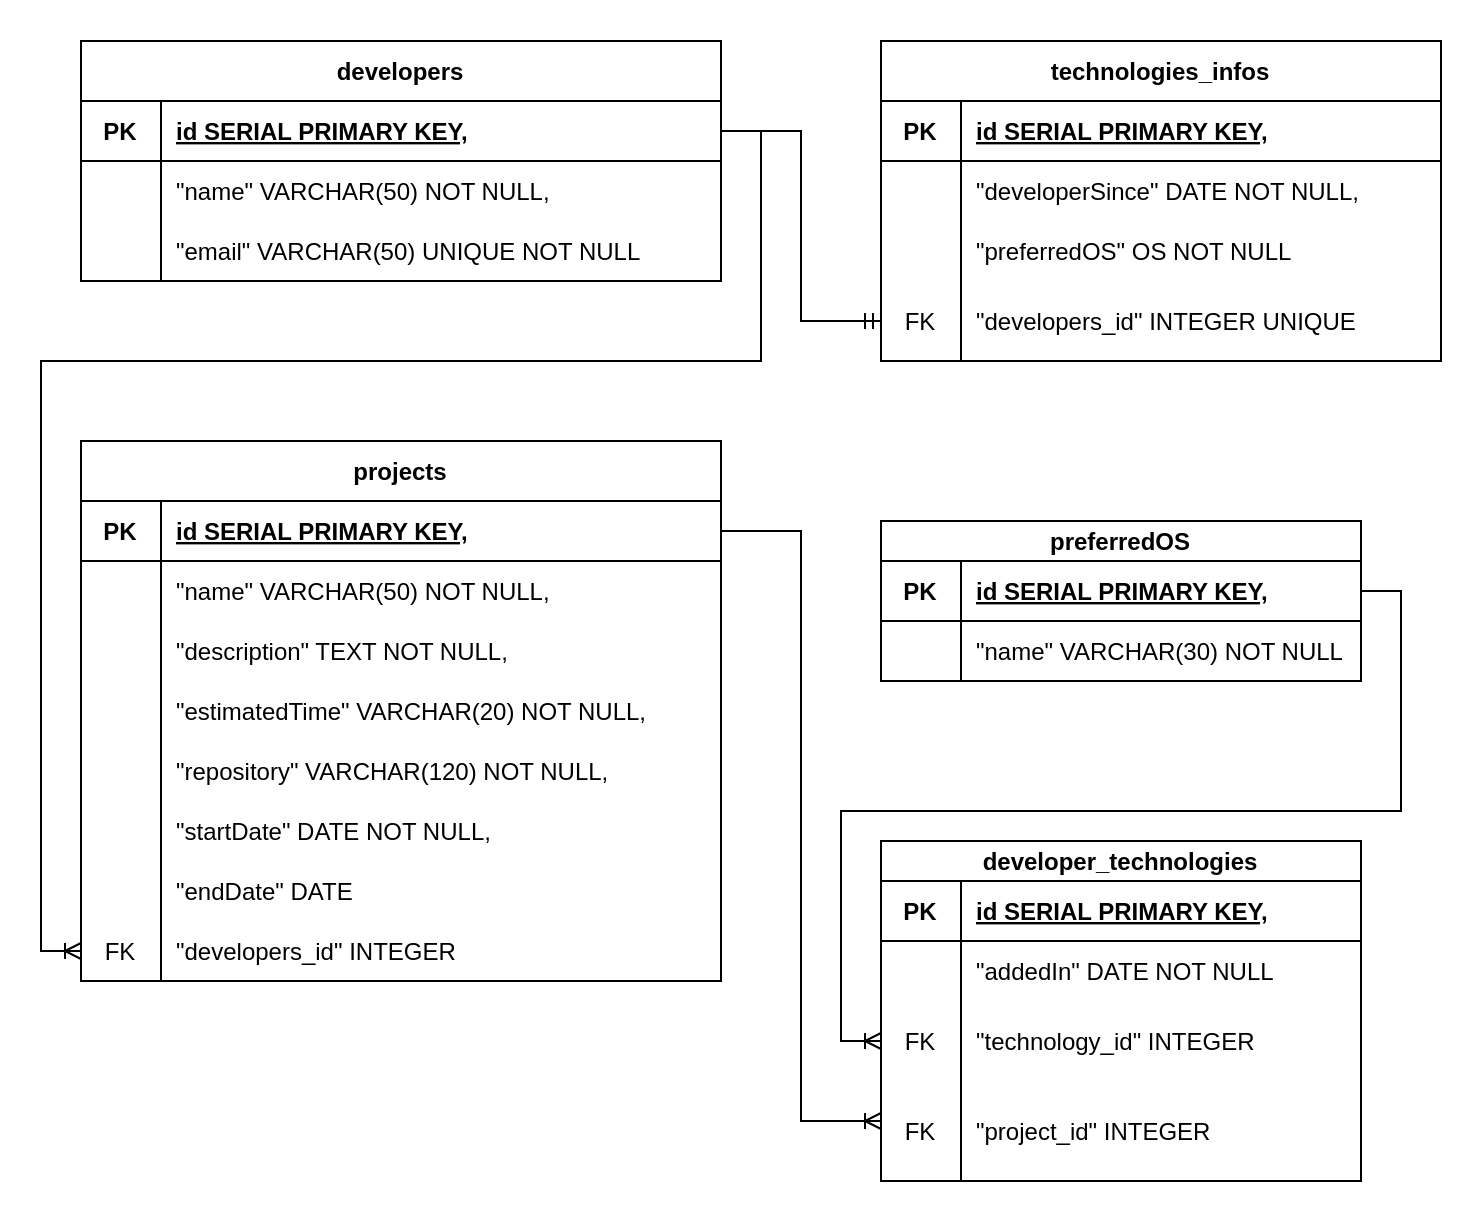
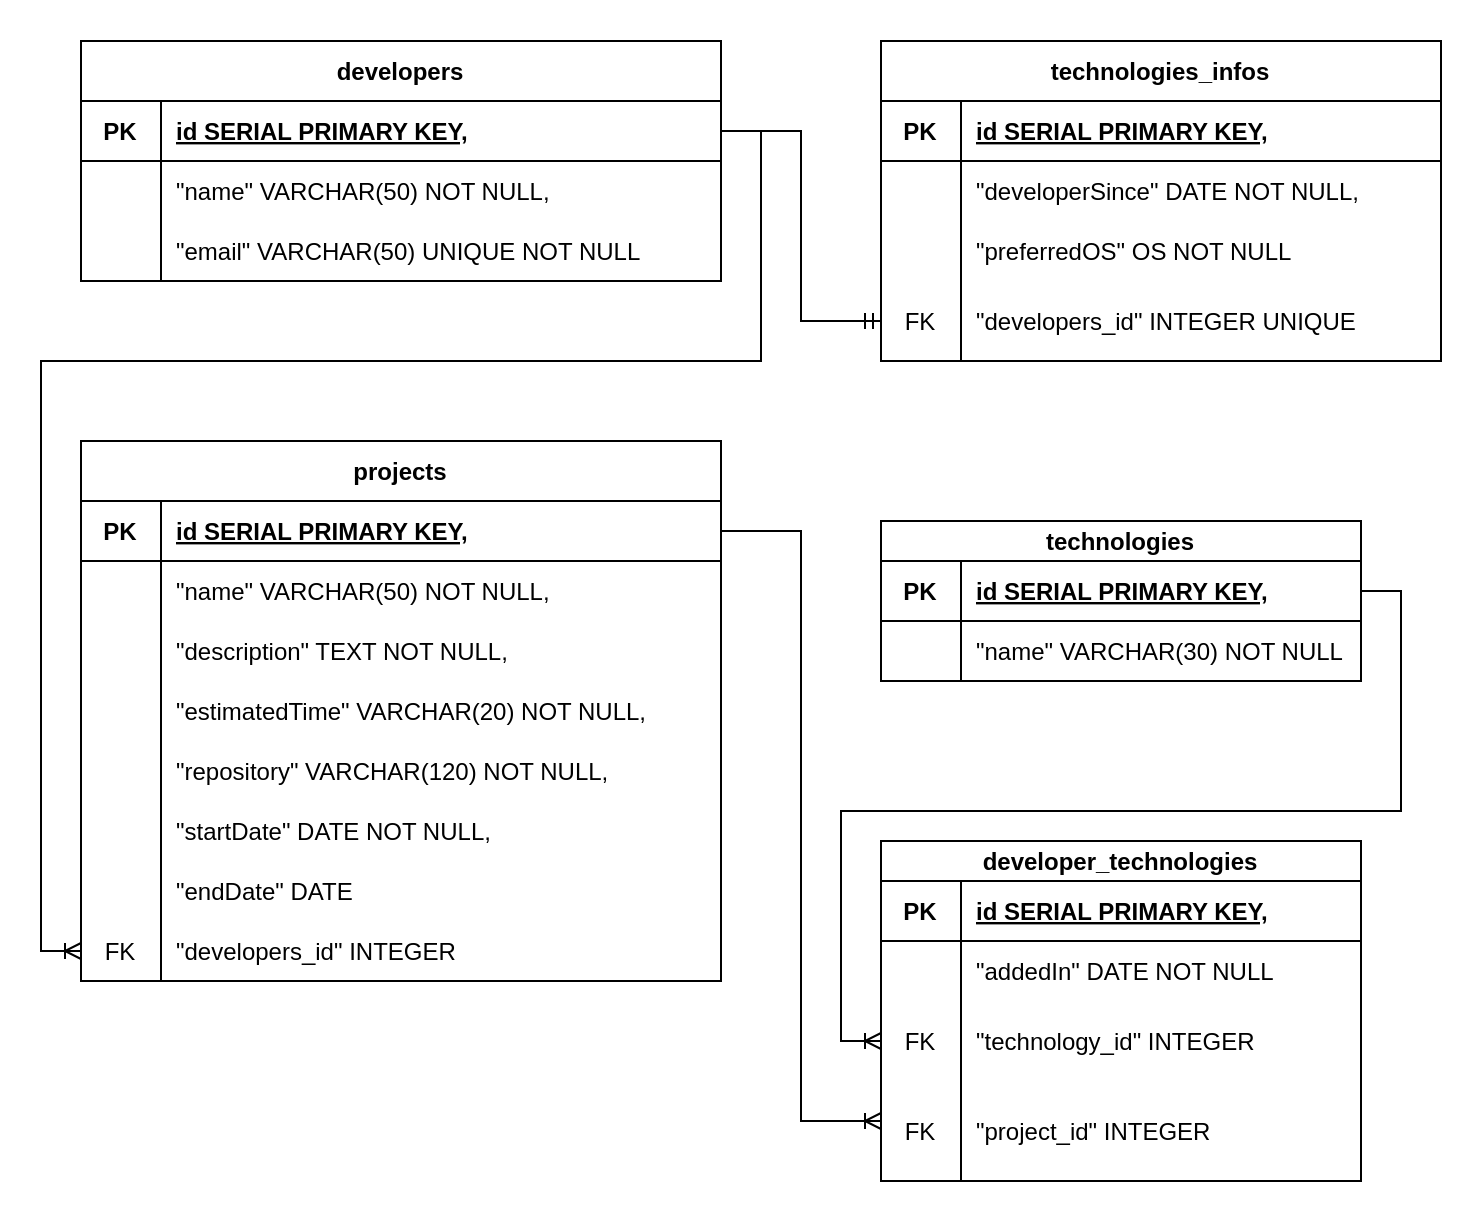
node "preferredOS": label "preferredOS" -> "technologies"
